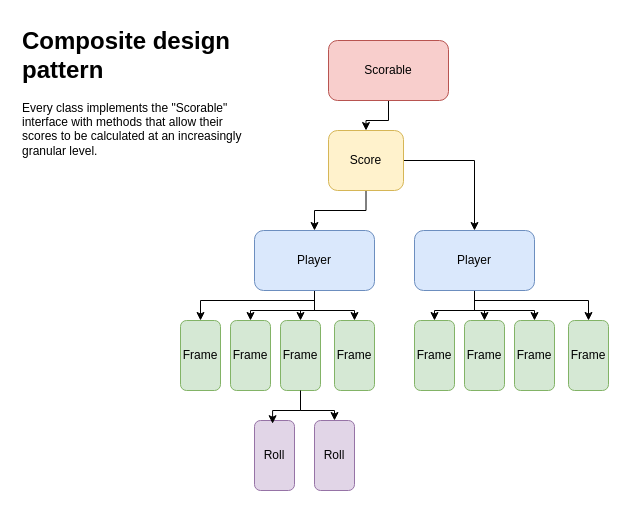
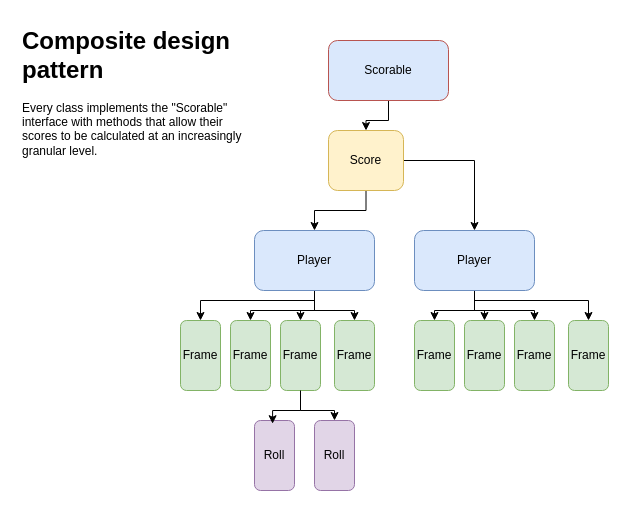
node "Scorable": fillcolor #f8cecc -> #dae8fc
